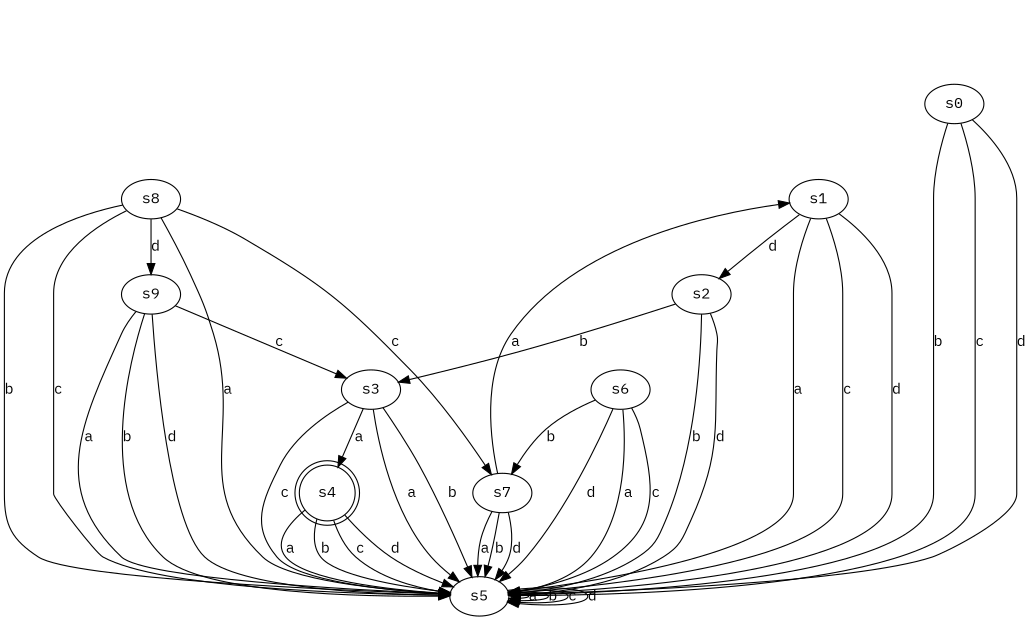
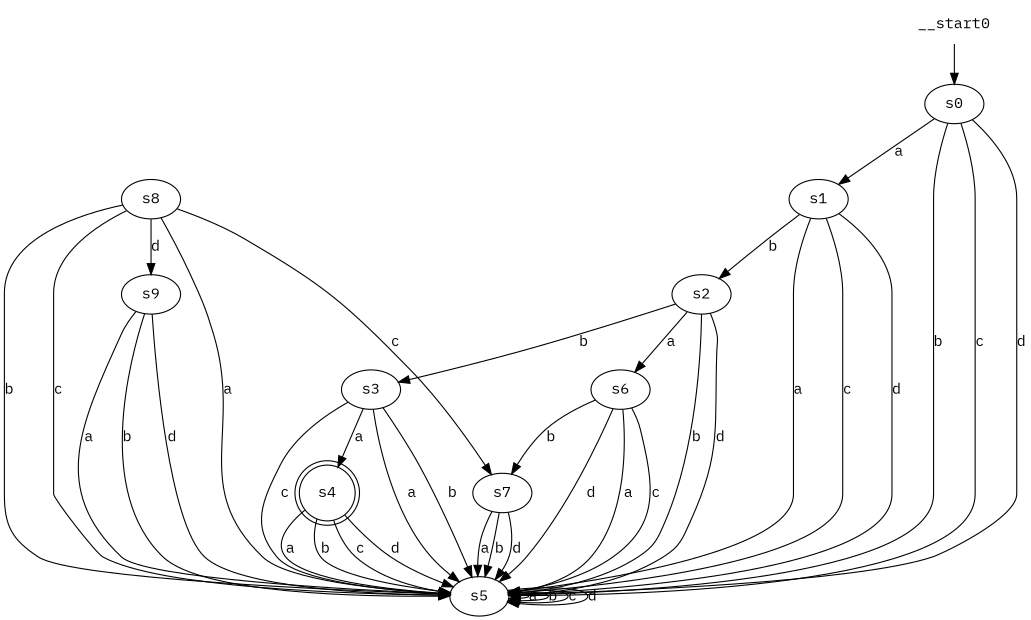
node "__start0": added
edge "s1" -> "s2": label "d" -> "b"
edge "s7" -> "s1": now "s0" -> "s1"
edge "s2" -> "s6": added, label "a"
edge "s9" -> "s3": removed, label "c"
